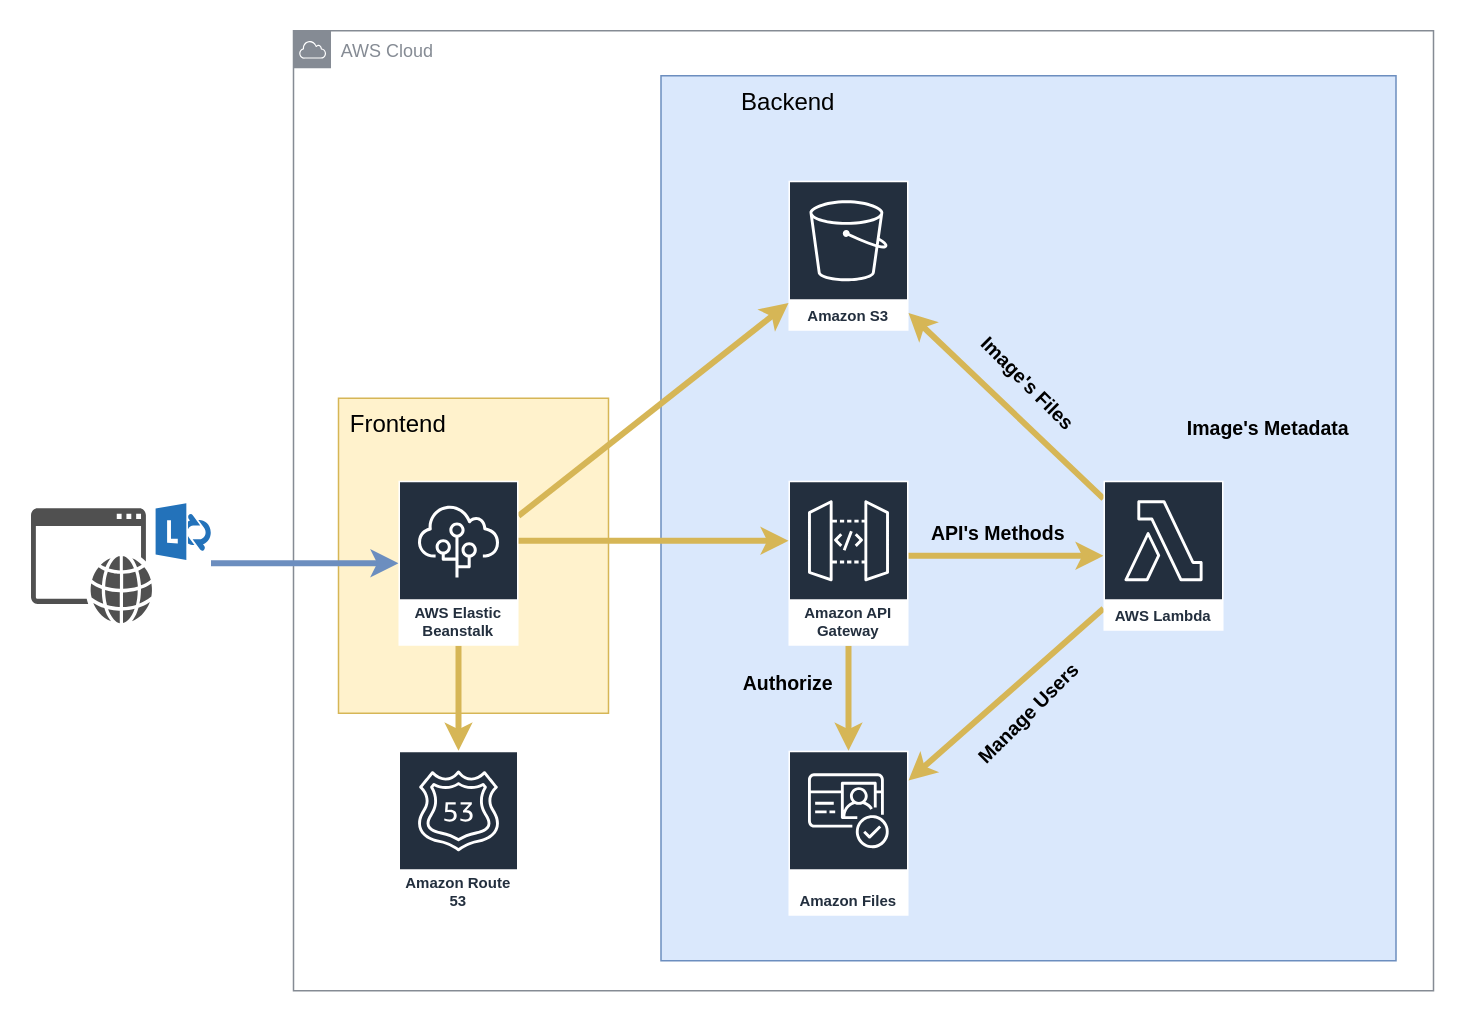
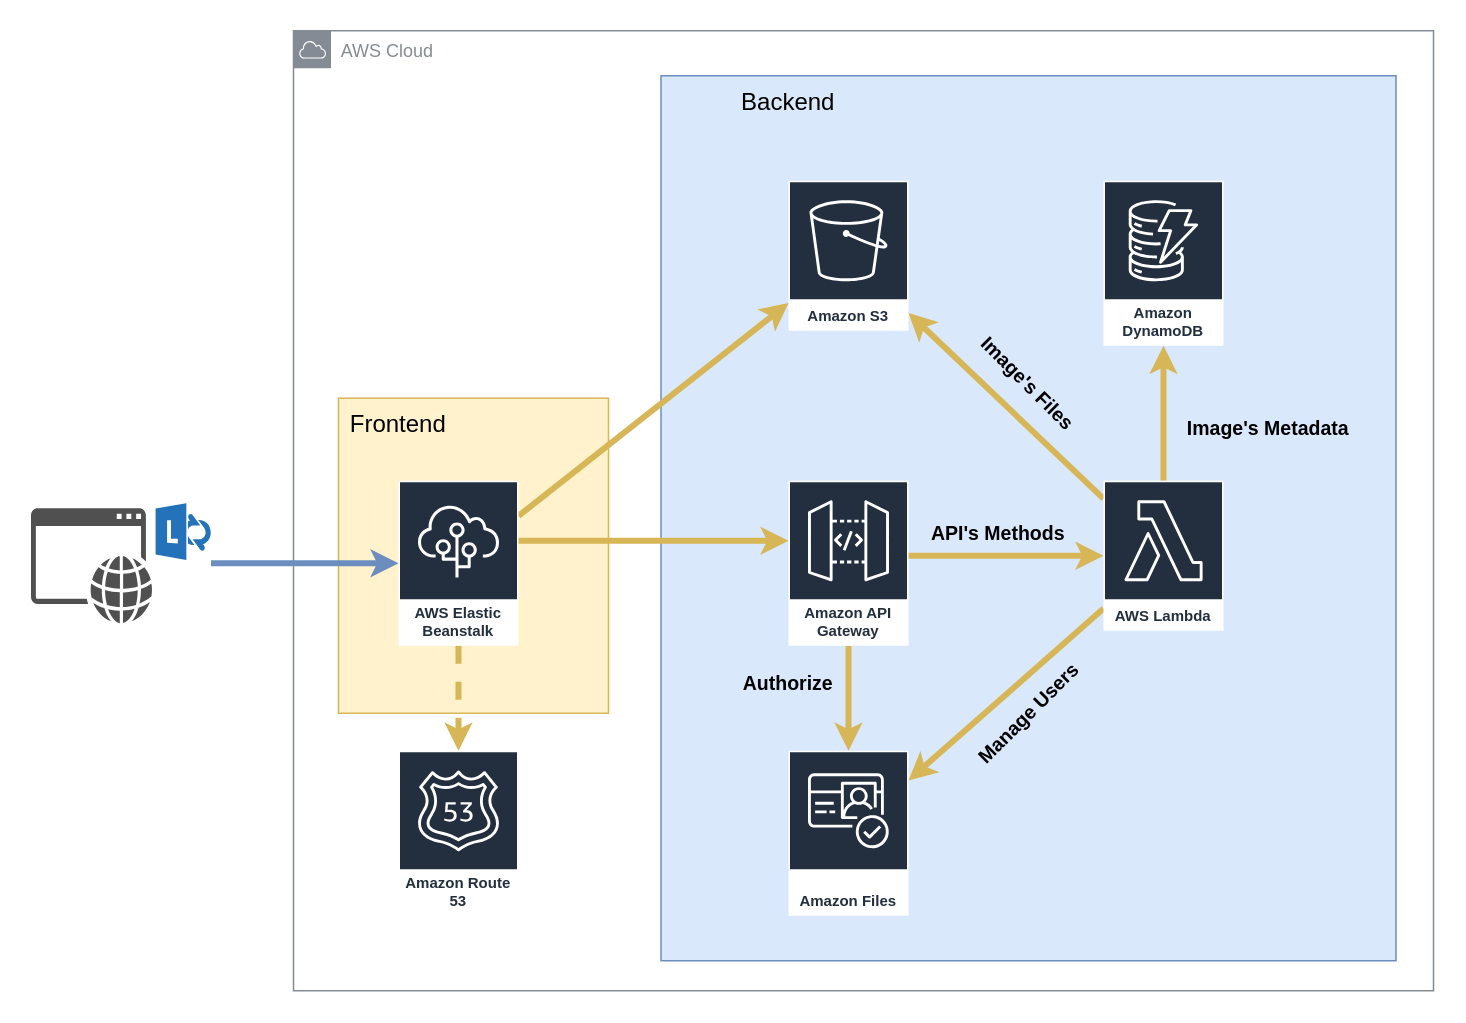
node "Amazon DynamoDB": added
edge "AWS Lambda" -> "Amazon DynamoDB": added
edge "AWS Elastic Beanstalk" -> "Amazon Route 53": style solid -> dashed
